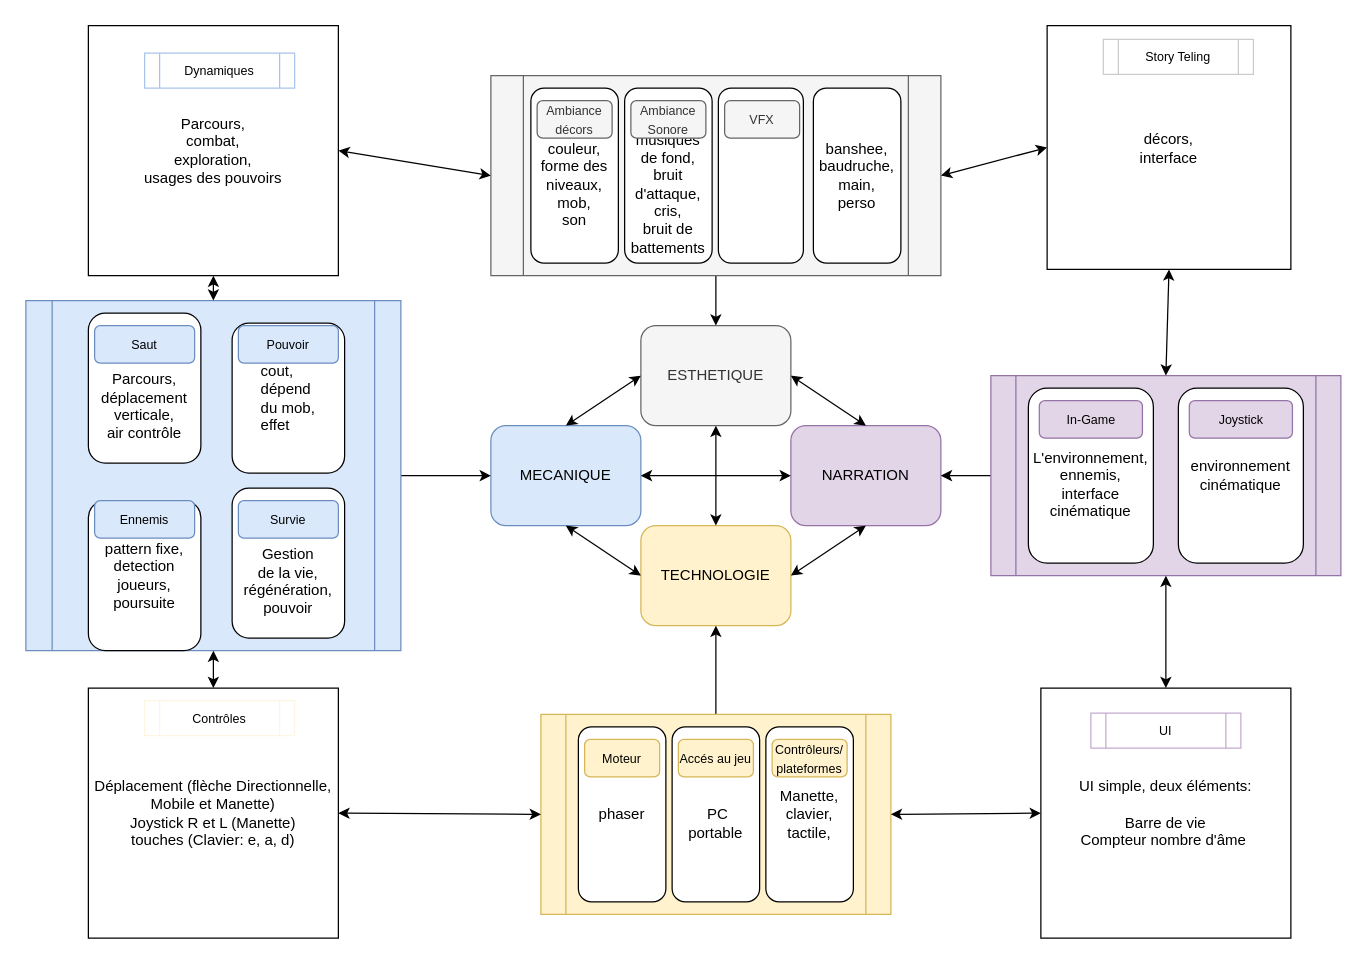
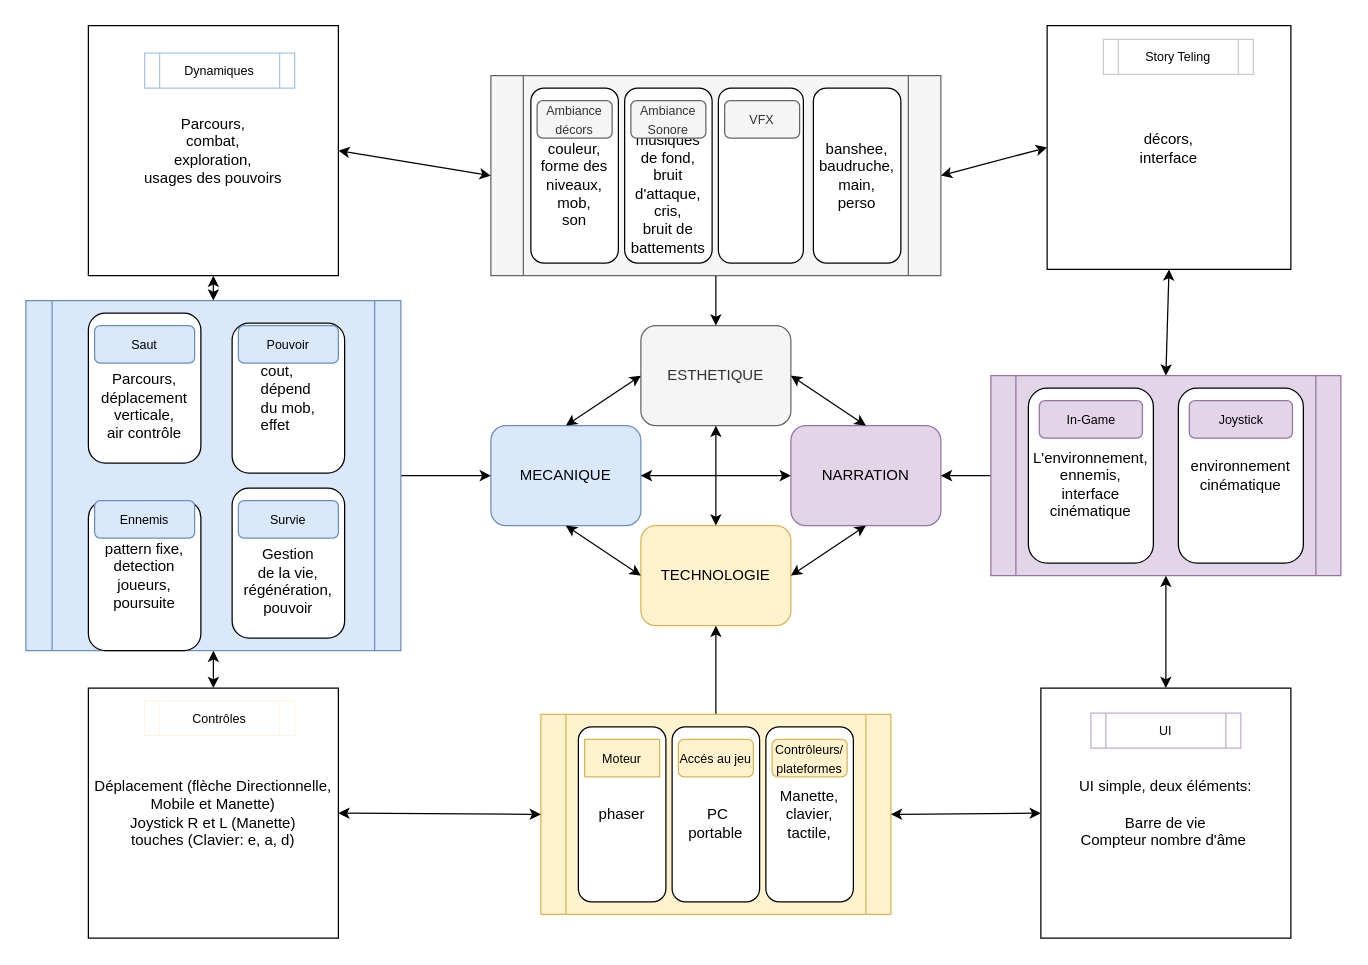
node "Moteur": shape rounded rectangle -> rectangle
